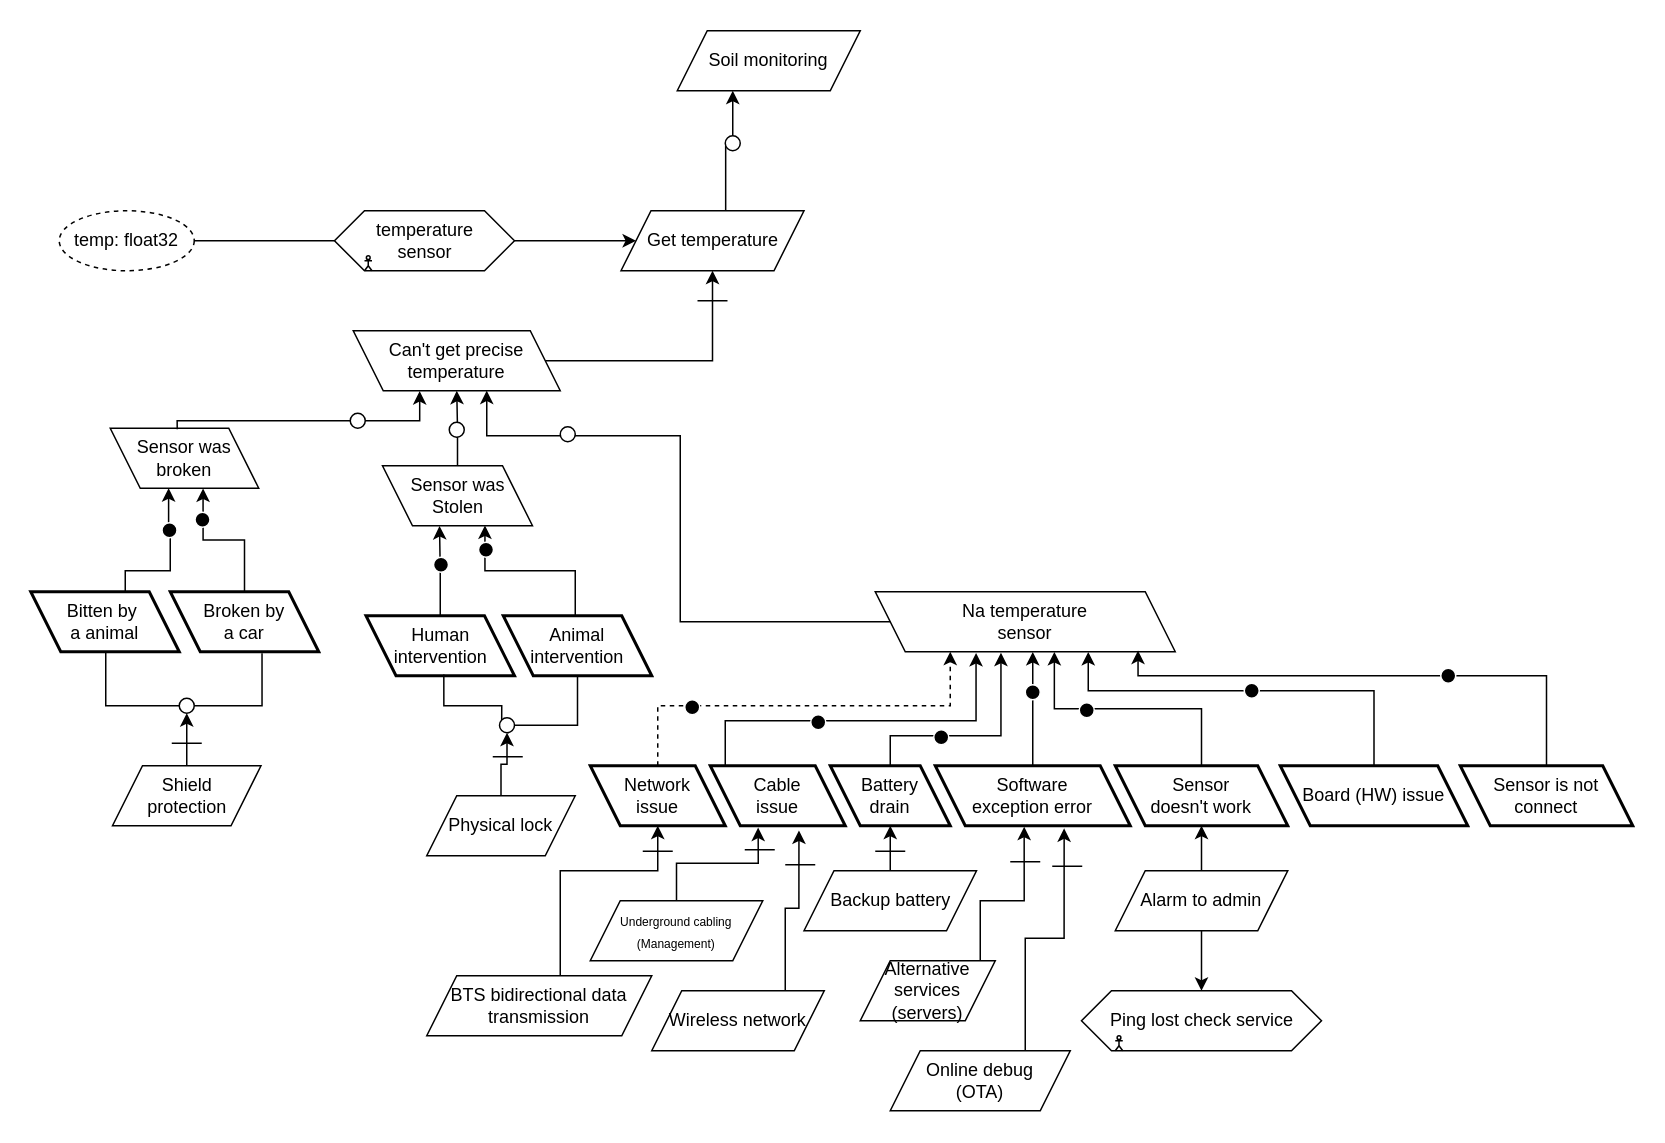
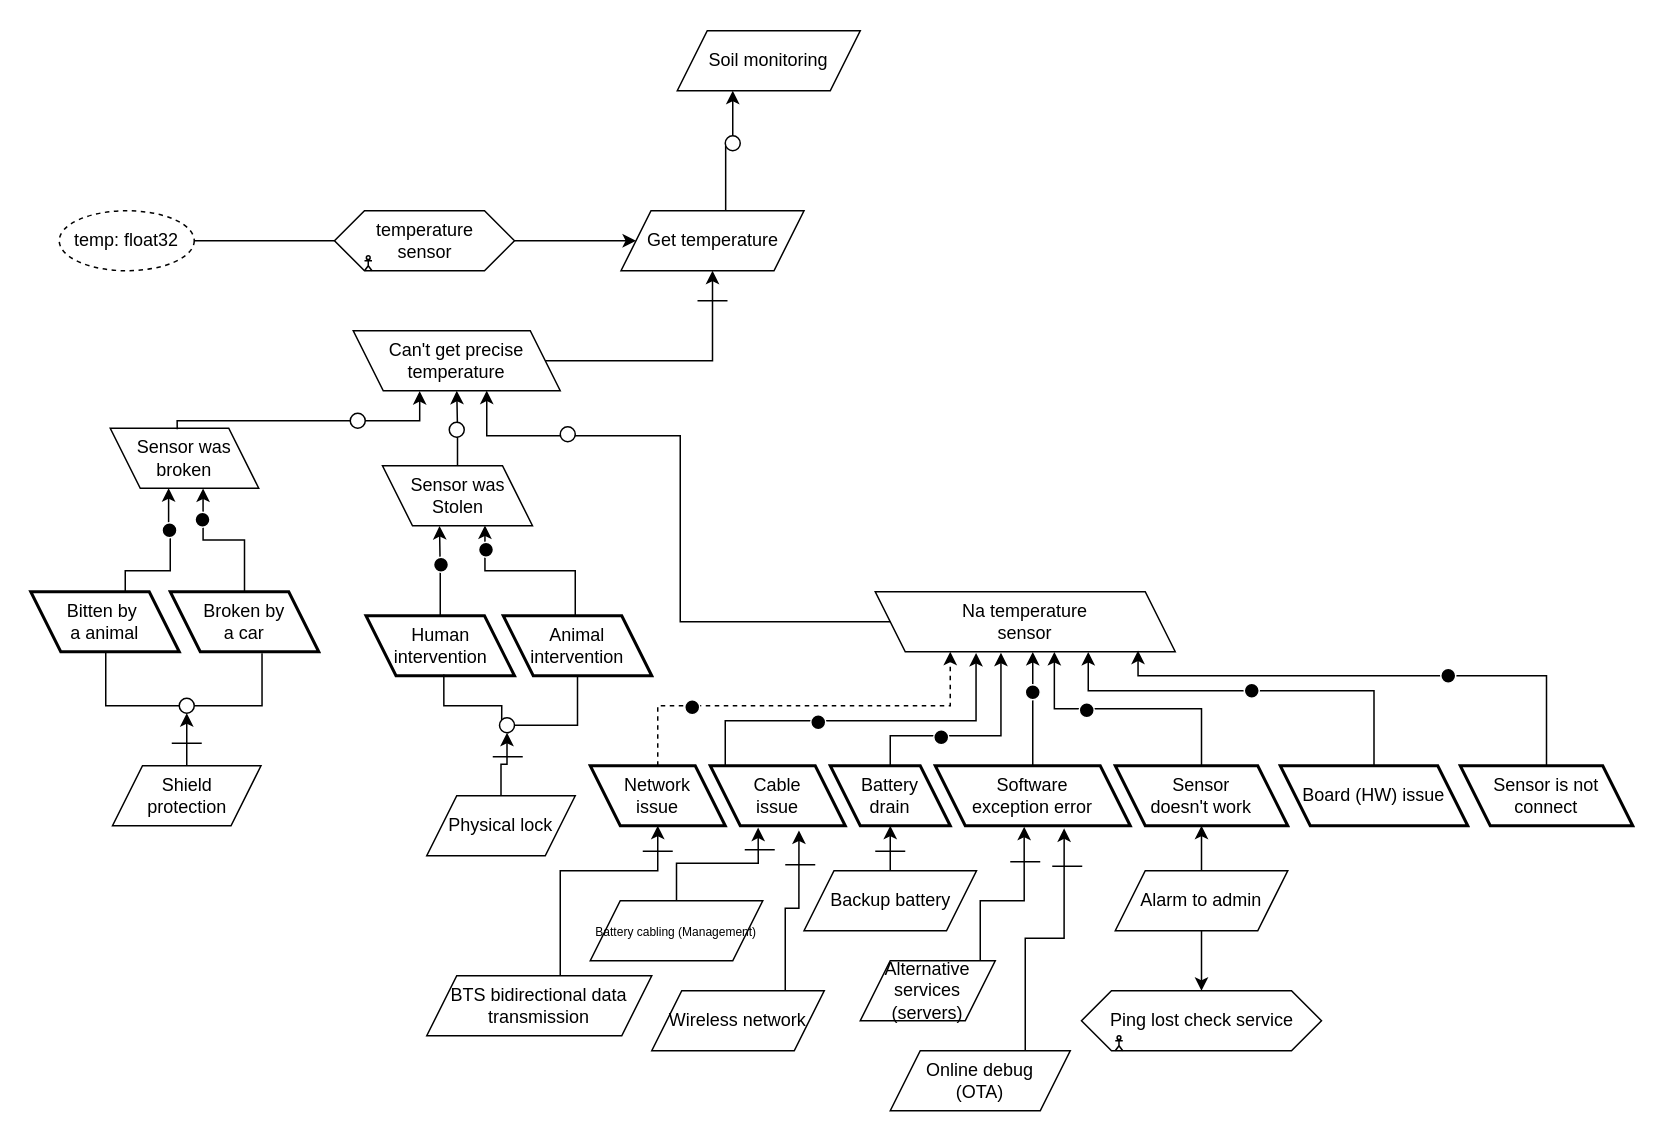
node "Underground cabling (Management)": label "Underground cabling (Management)" -> "Battery cabling (Management)"
